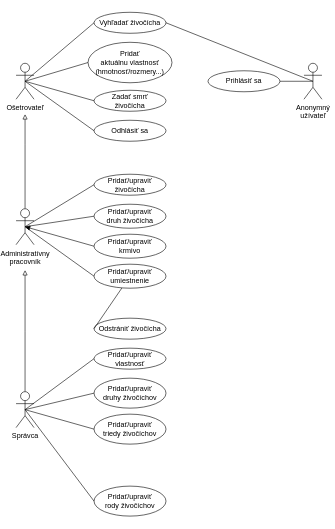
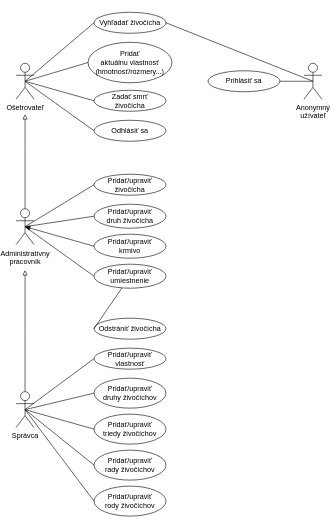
edge "Správca" -- "Pridať/upraviť rady živočíchov": added
node "Pridať/upraviť rady živočíchov": added
